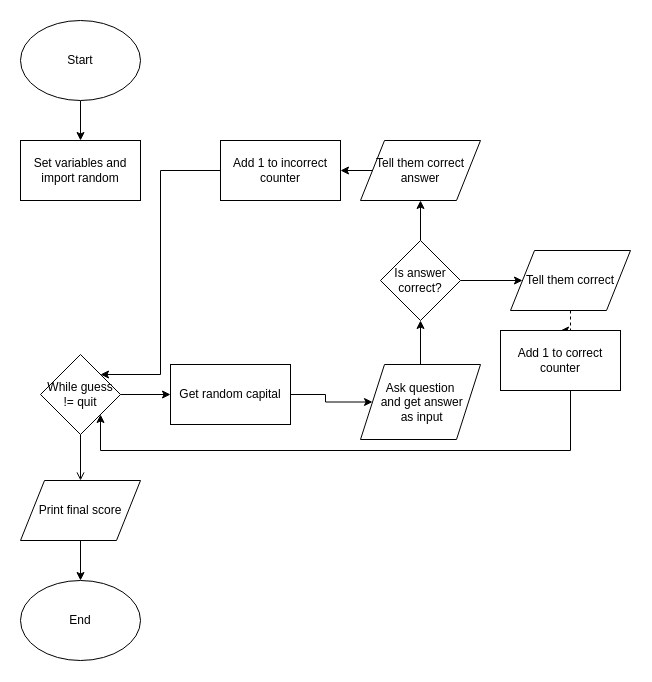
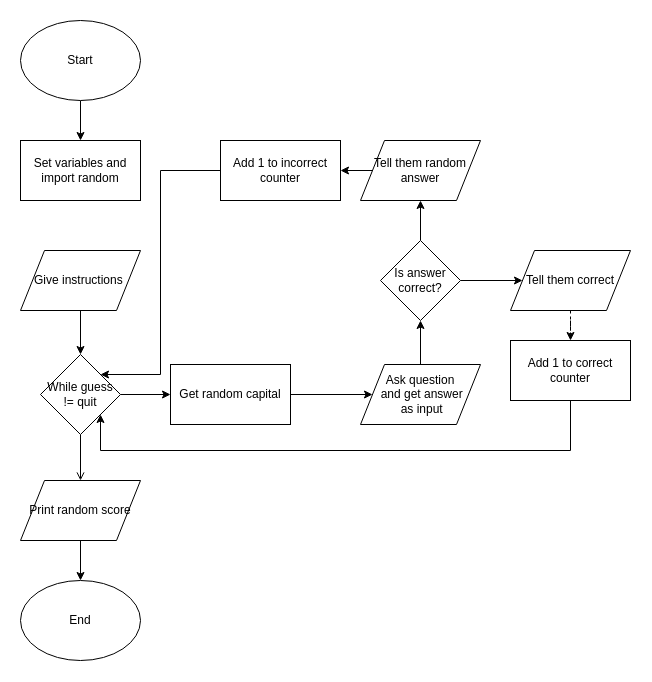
node "Tell them correct answer": label "Tell them correct answer" -> "Tell them random answer"
node "Give instructions": added
edge "Give instructions" -> "While guess != quit": added
node "Add 1 to correct counter": moved (561, 361) -> (571, 371)
node "Ask question and get answer as input": size 120x75 -> 120x60
node "Print final score": label "Print final score" -> "Print random score"
